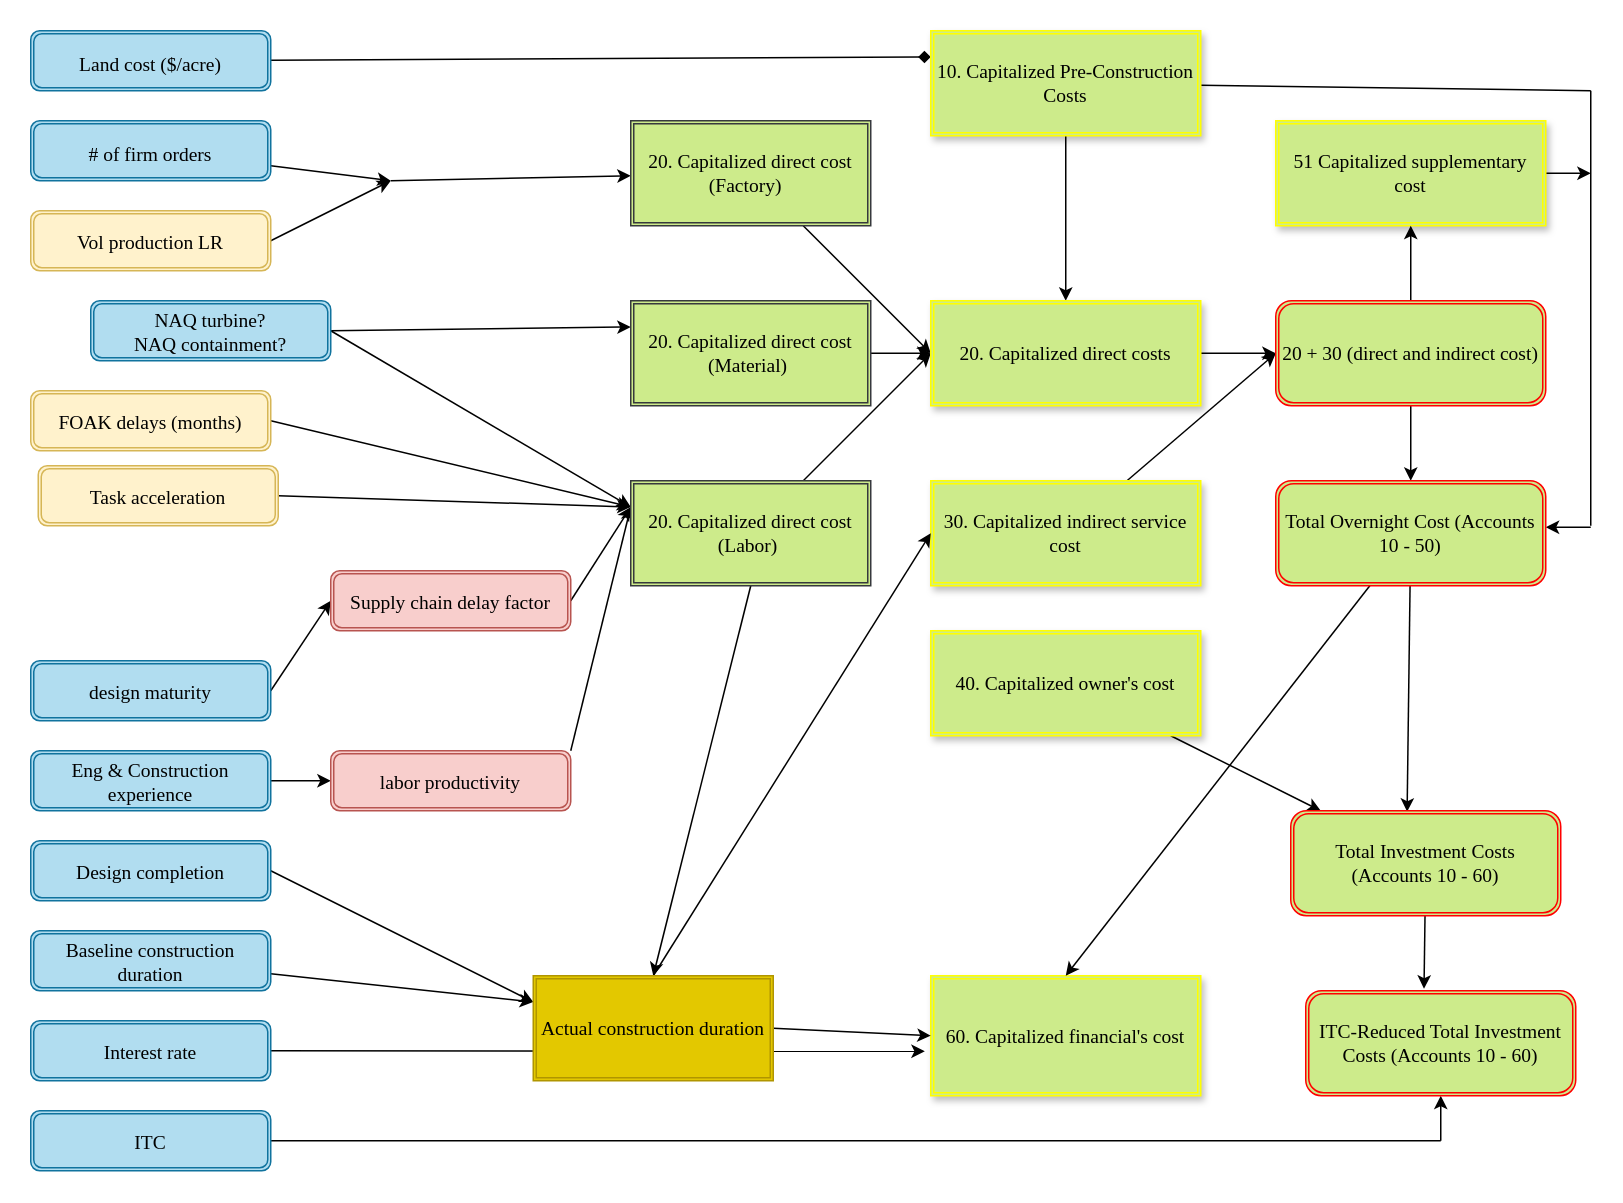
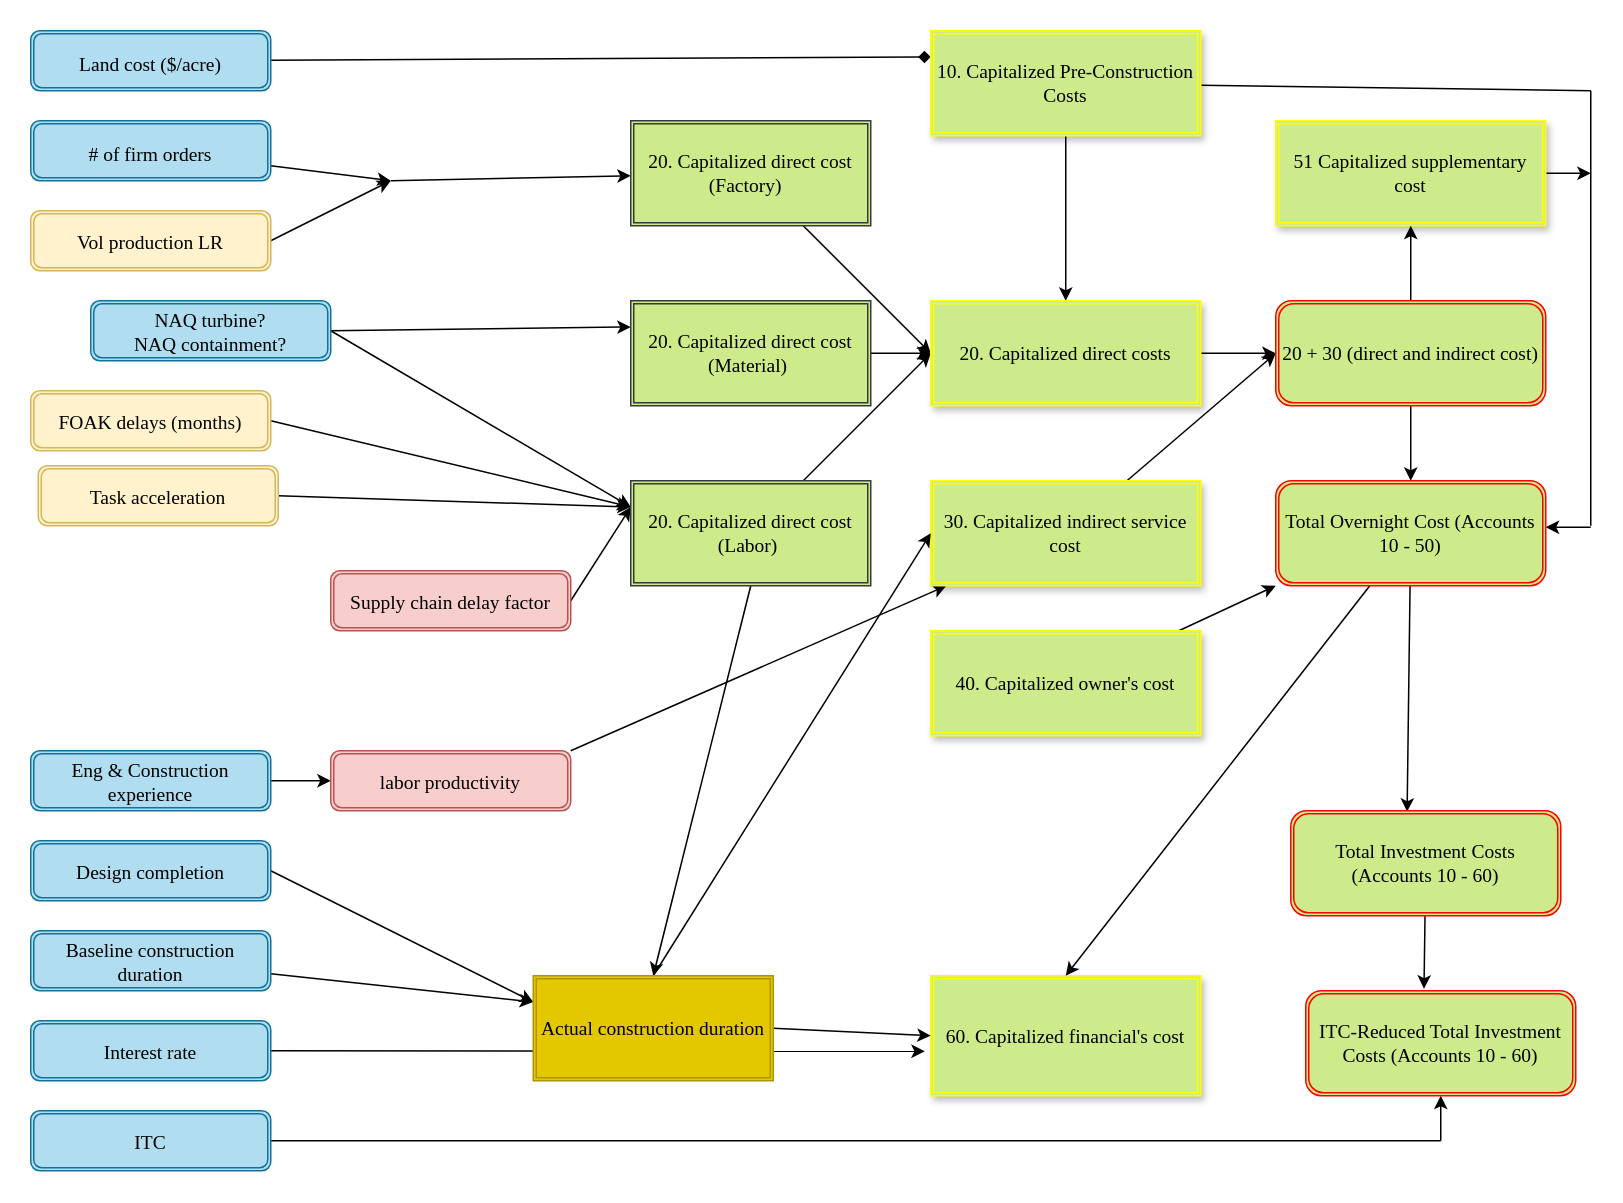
edge "labor productivity" -> "20. Capitalized direct cost (Labor)": now "labor productivity" -> "30. Capitalized indirect service cost"
edge "design maturity" -> "Supply chain delay factor": removed
node "design maturity": removed
edge "40. Capitalized owner's cost" -> "Total Investment Costs (Accounts 10 - 60)": now "40. Capitalized owner's cost" -> "Total Overnight Cost (Accounts 10 - 50)"
